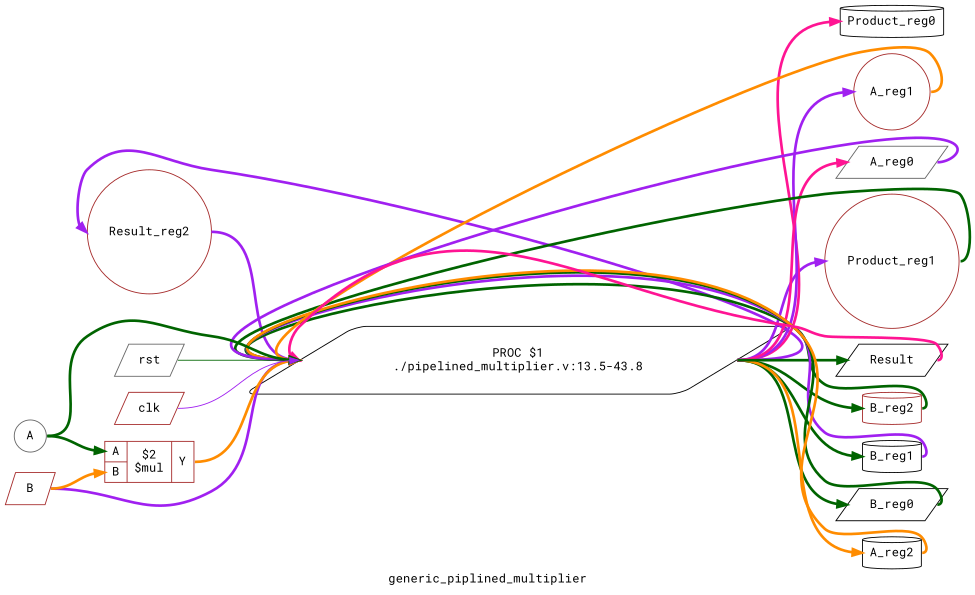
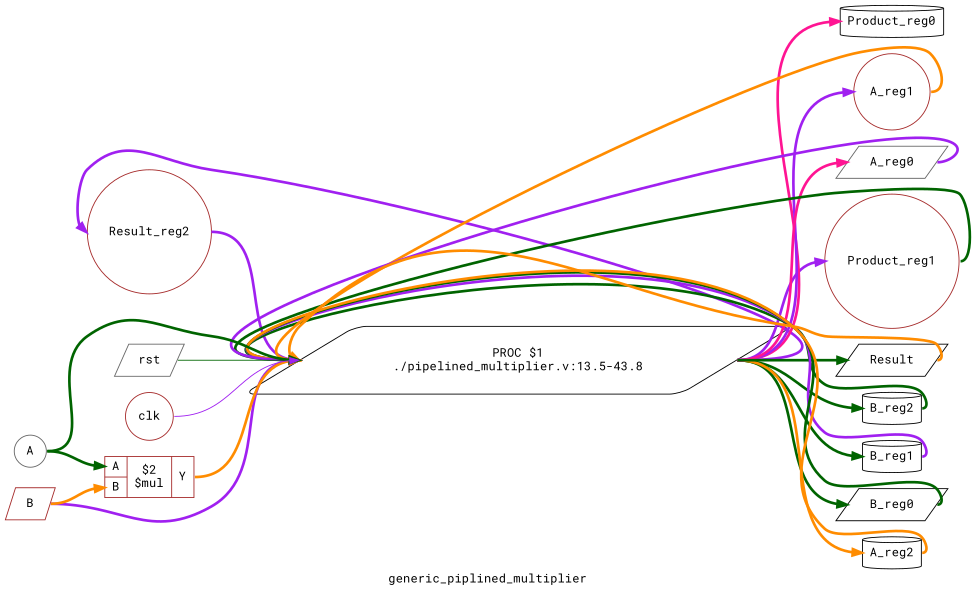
edge "Result" -> "PROC $1 ./pipelined_multiplier.v:13.5-43.8": color deeppink -> darkorange
node "clk": shape parallelogram -> circle
node "B_reg2": color brown -> black
